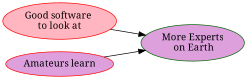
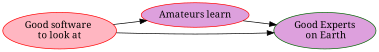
edge "Good software to look at" -> "Amateurs learn": added
node "More Experts on Earth": label "More Experts on Earth" -> "Good Experts on Earth"
